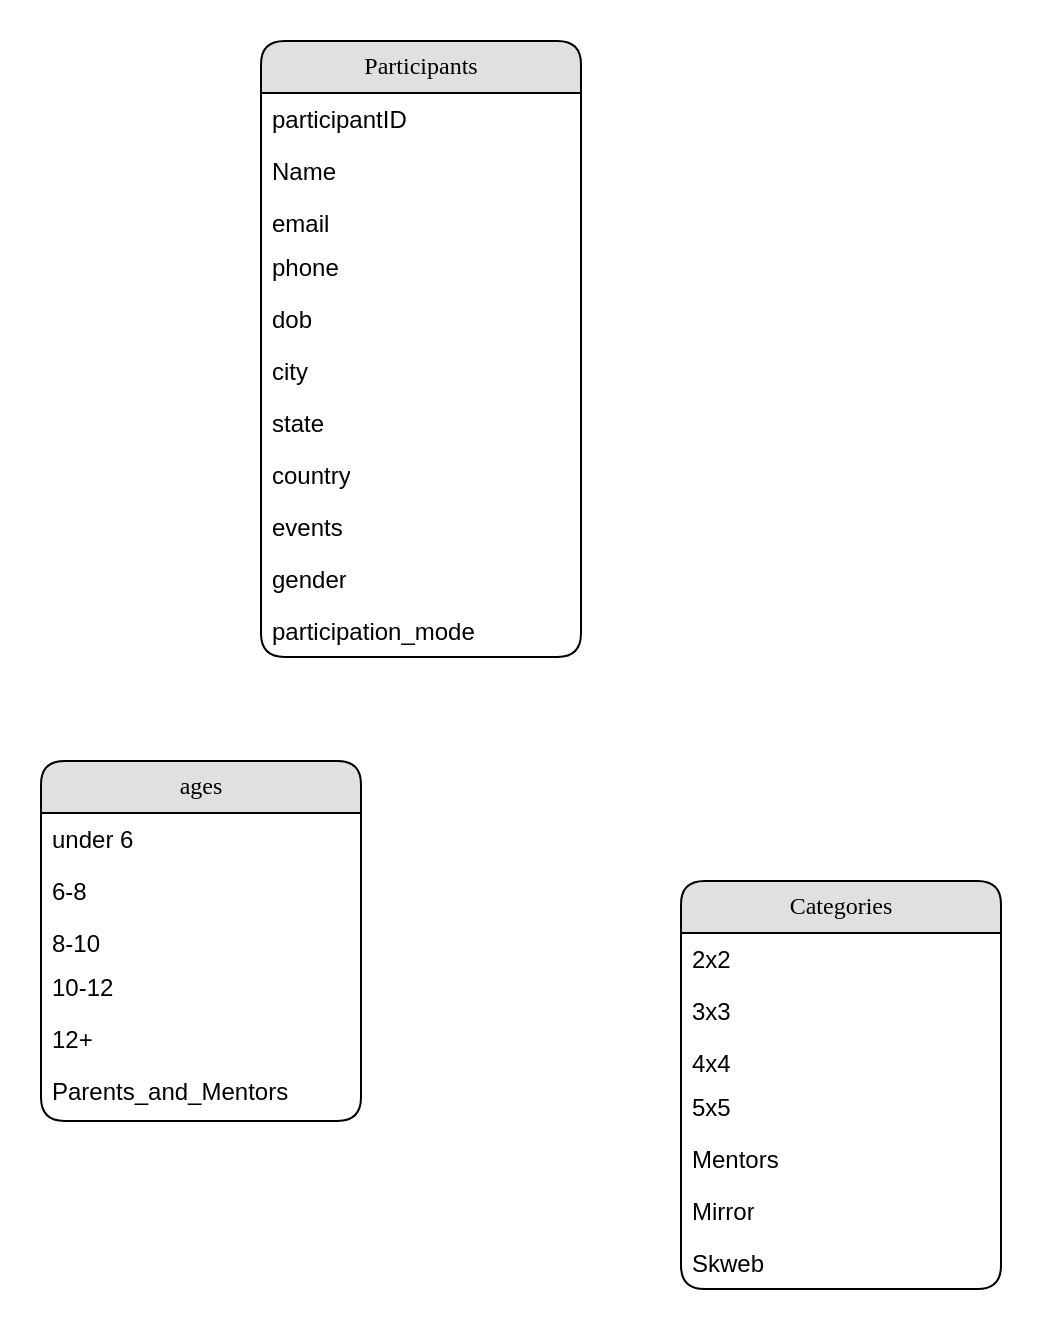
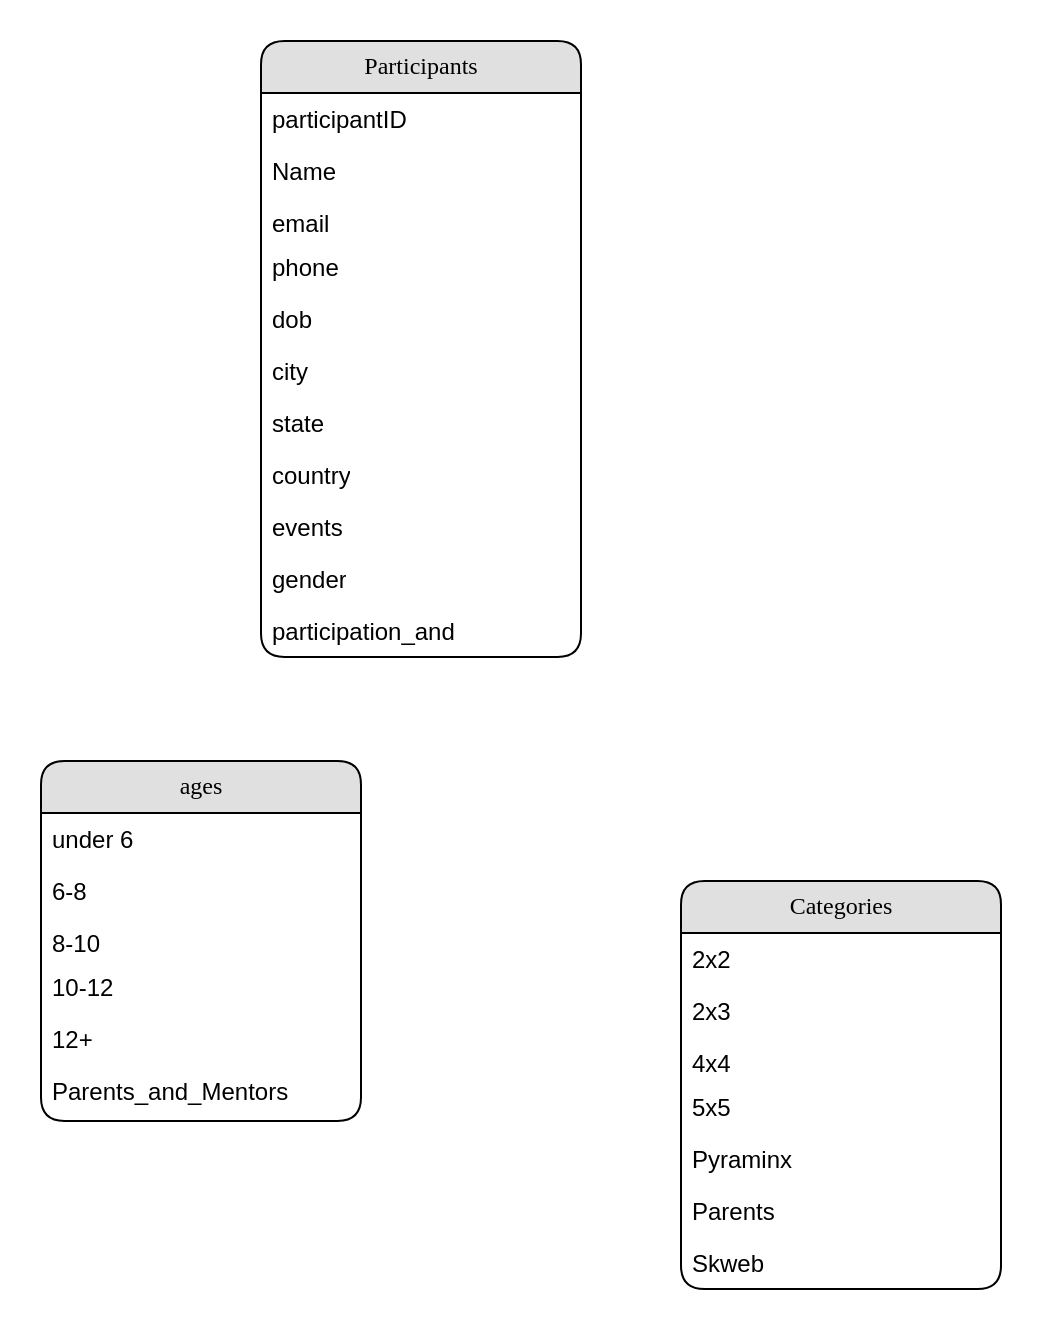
node "participation_mode": label "participation_mode" -> "participation_and"
node "3x3": label "3x3" -> "2x3"
node "Mentors": label "Mentors" -> "Pyraminx"
node "Mirror": label "Mirror" -> "Parents"
